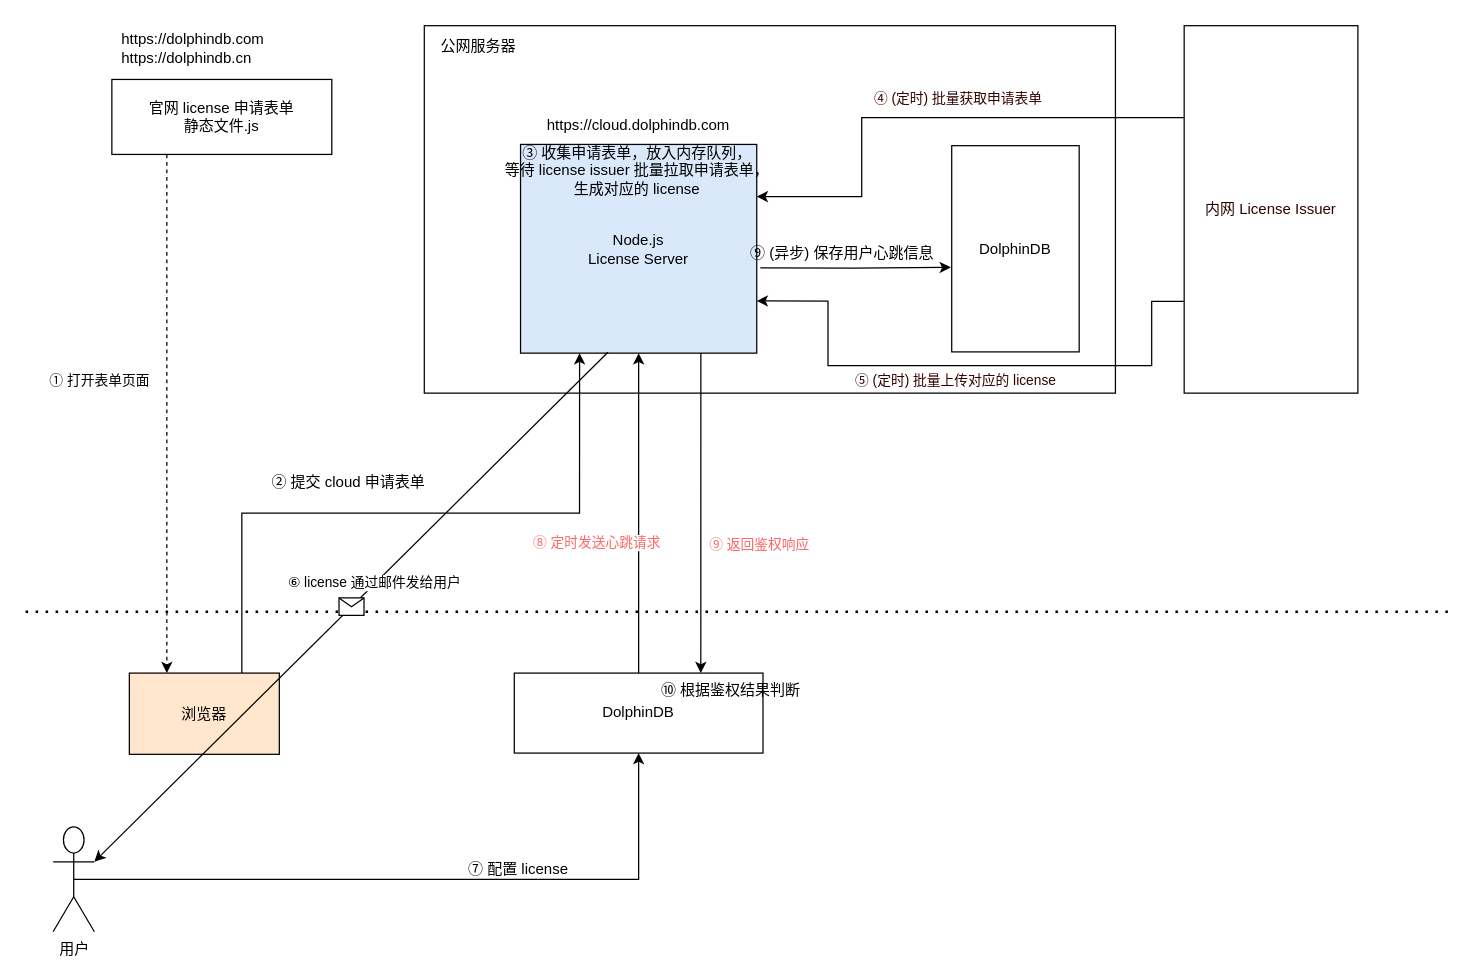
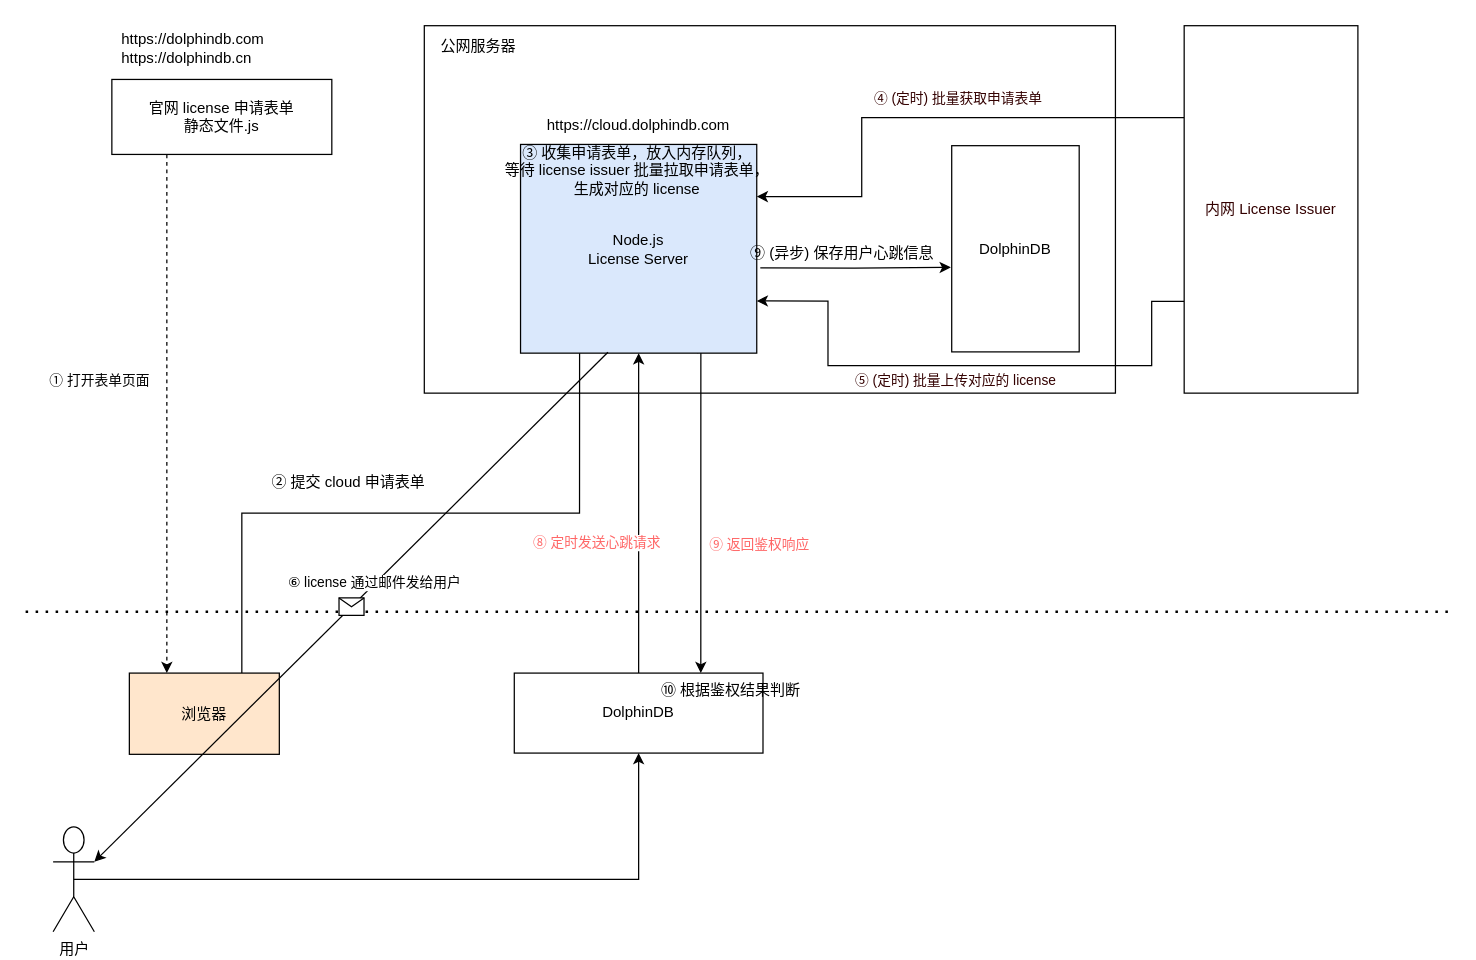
edge "浏览器" -> "Node.js License Server": arrowhead classic -> none
node "⑦ 配置 license": removed
